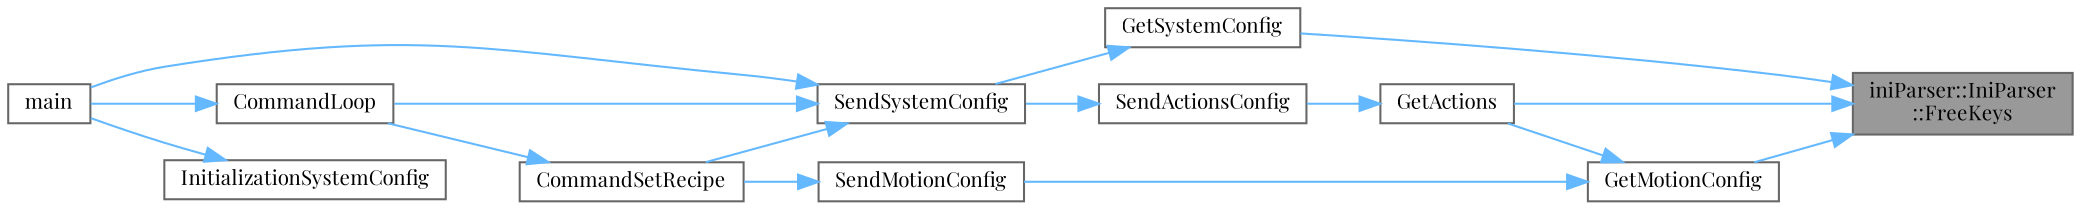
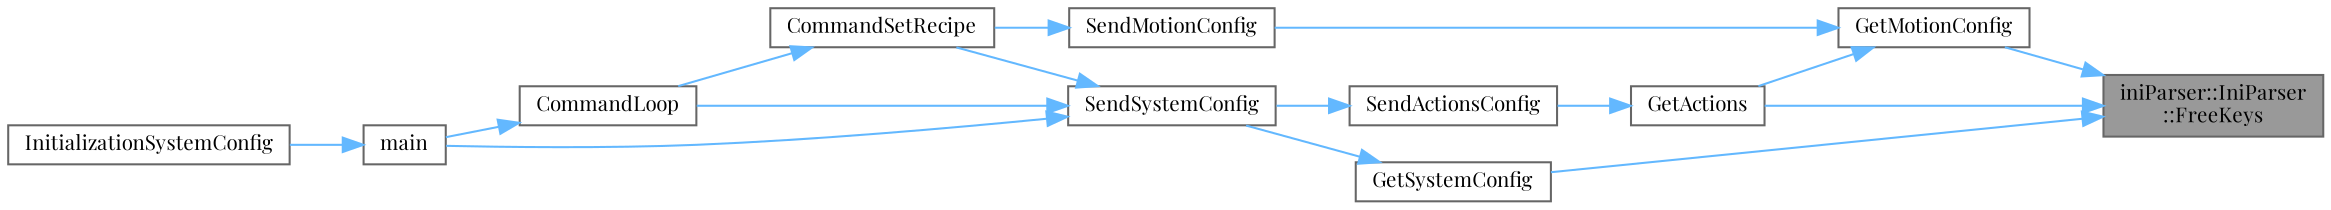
edge "main" -> "InitializationSystemConfig": reversed
